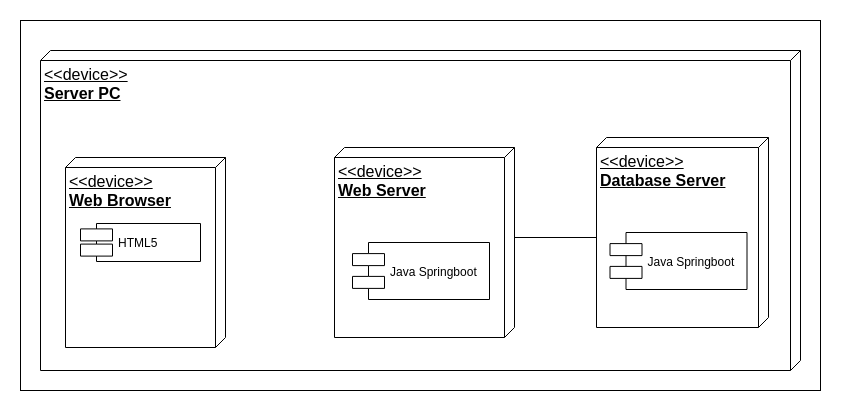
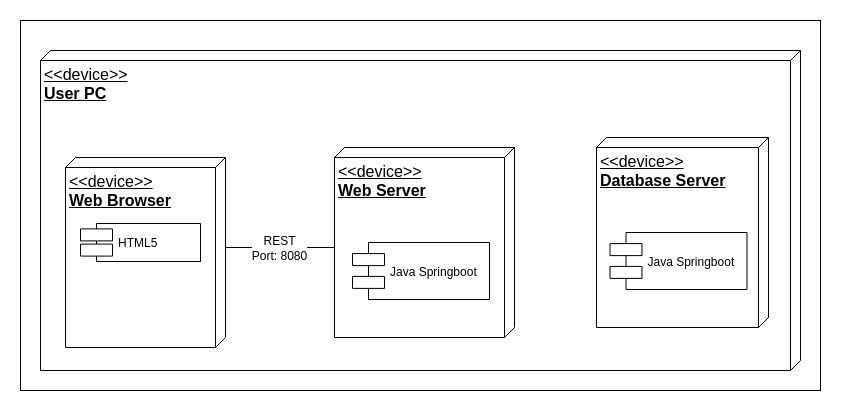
node "<<device>> Server PC": label "<<device>> Server PC" -> "<<device>> User PC"
edge "<<device>> Database Server" -- "<<device>> Web Server": removed
edge "<<device>> Web Server" -- "<<device>> Web Browser": added, label "REST Port: 8080"
